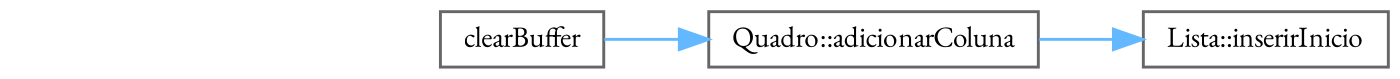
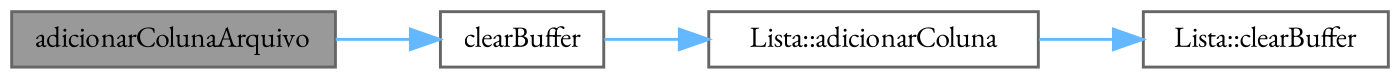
node "adicionarColunaArquivo": added
node "Quadro::adicionarColuna": label "Quadro::adicionarColuna" -> "Lista::adicionarColuna"
node "Lista::inserirInicio": label "Lista::inserirInicio" -> "Lista::clearBuffer"
